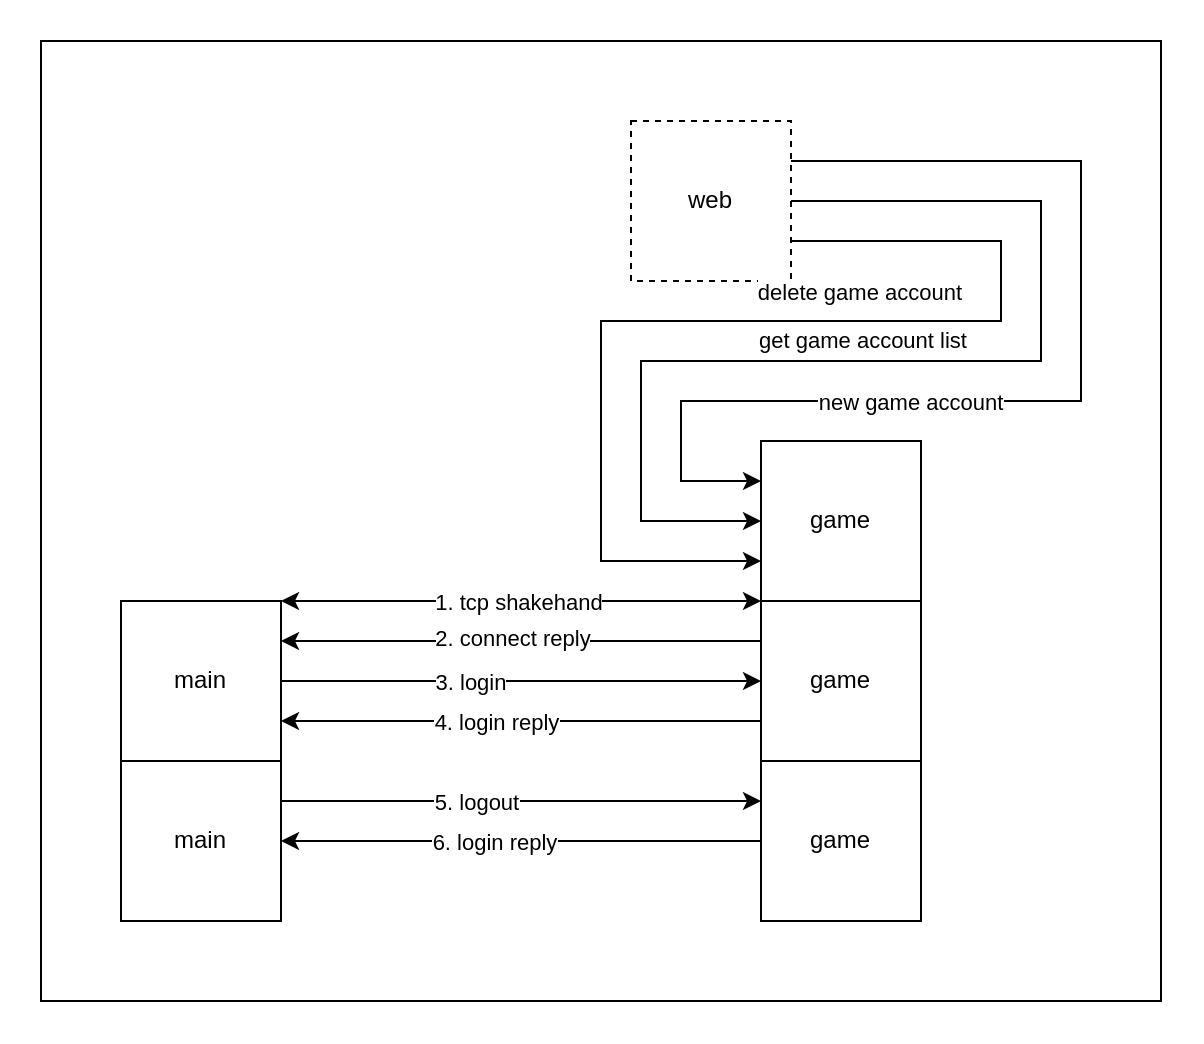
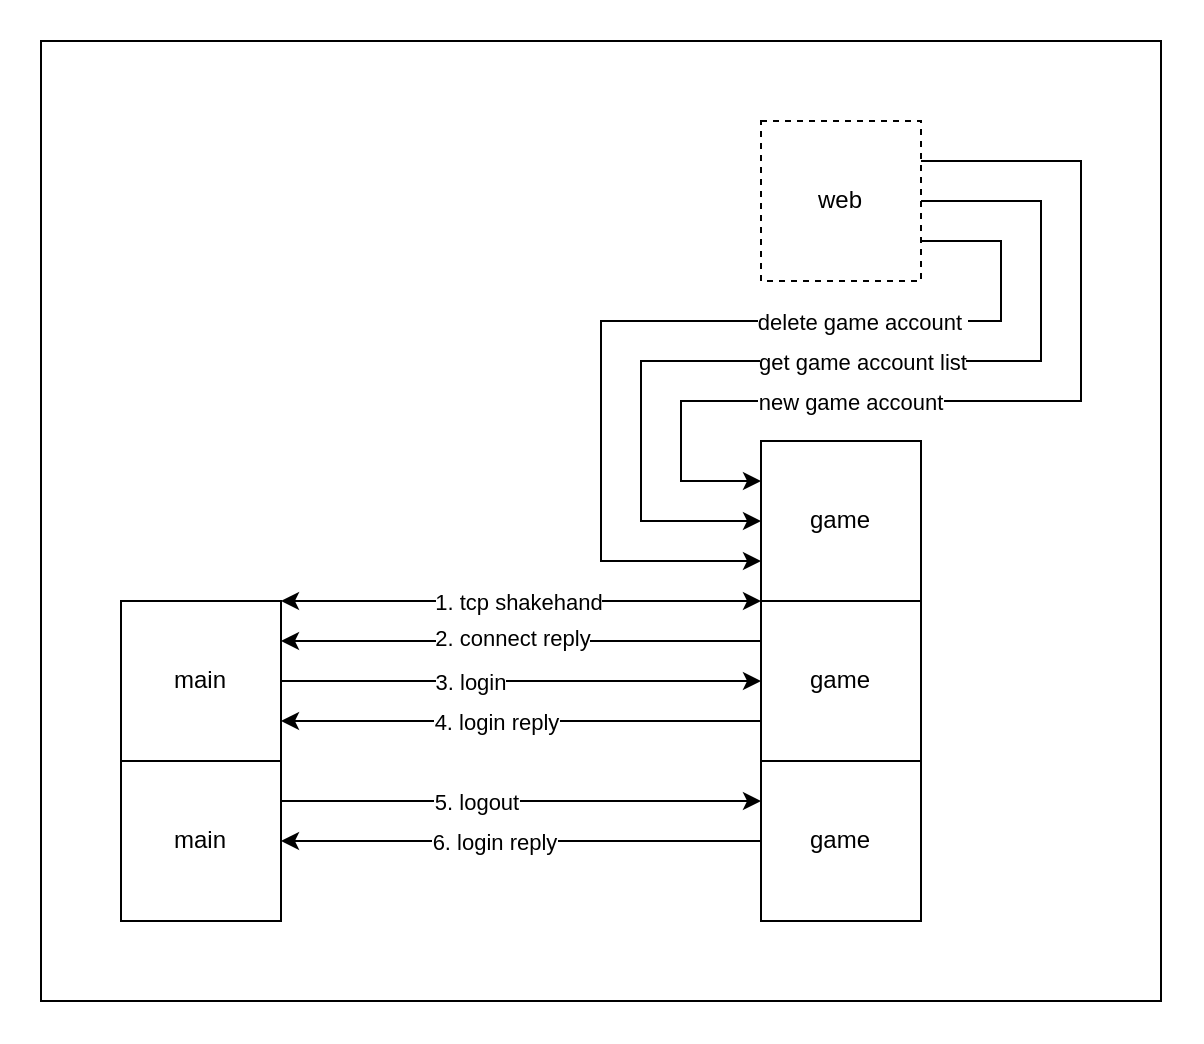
node "web": moved (711, 201) -> (841, 201)
